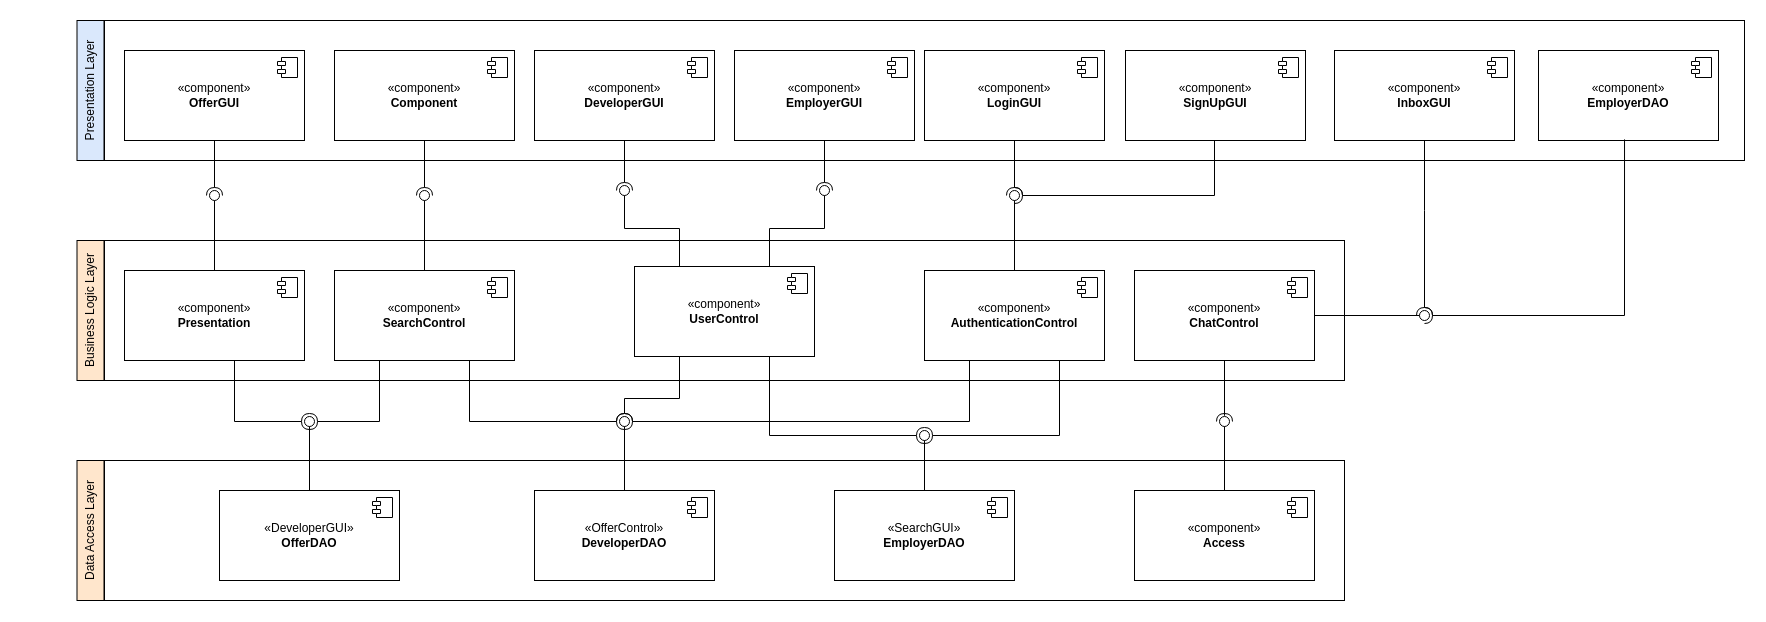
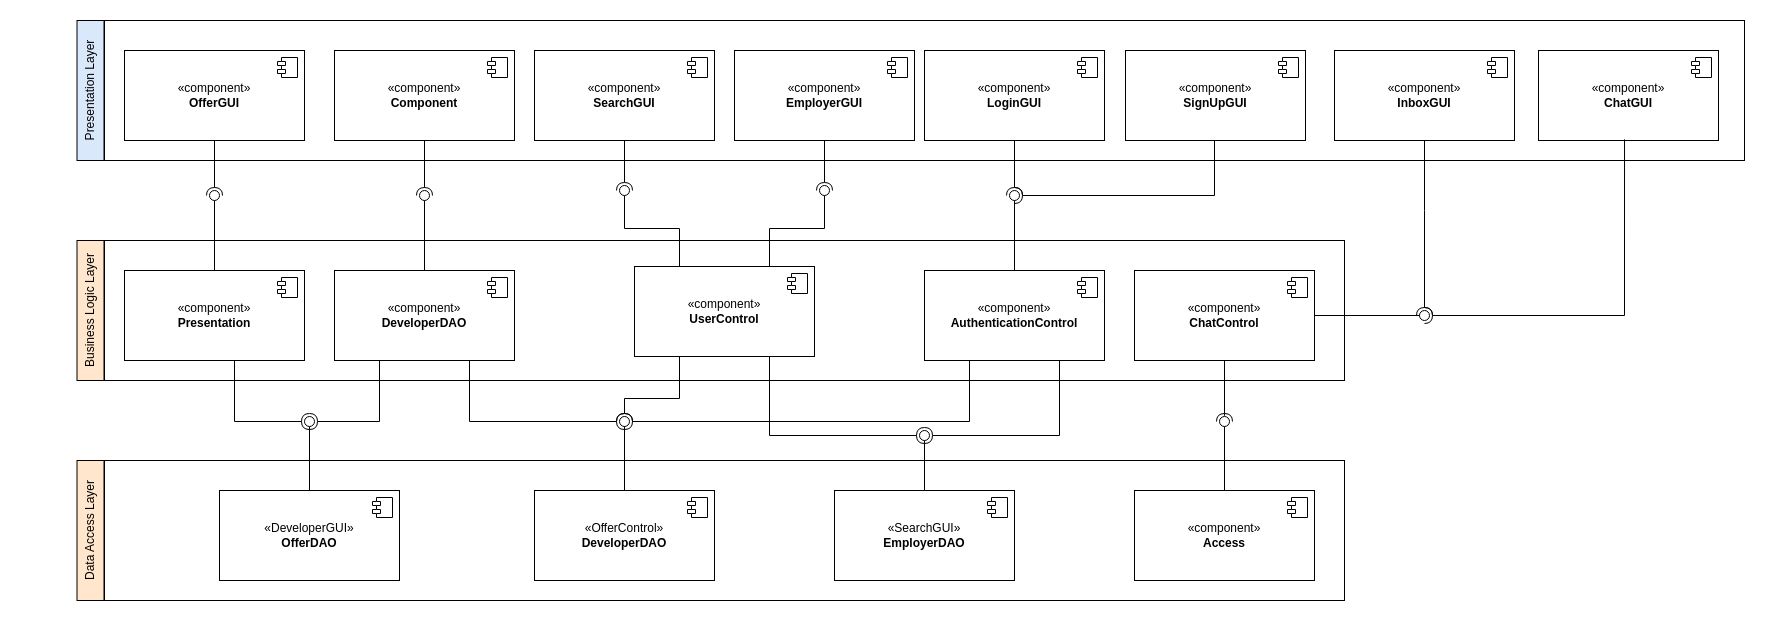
node "«component» DeveloperGUI": label "«component» DeveloperGUI" -> "«component» SearchGUI"
node "«component» EmployerDAO": label "«component» EmployerDAO" -> "«component» ChatGUI"
node "«component» SearchControl": label "«component» SearchControl" -> "«component» DeveloperDAO"
